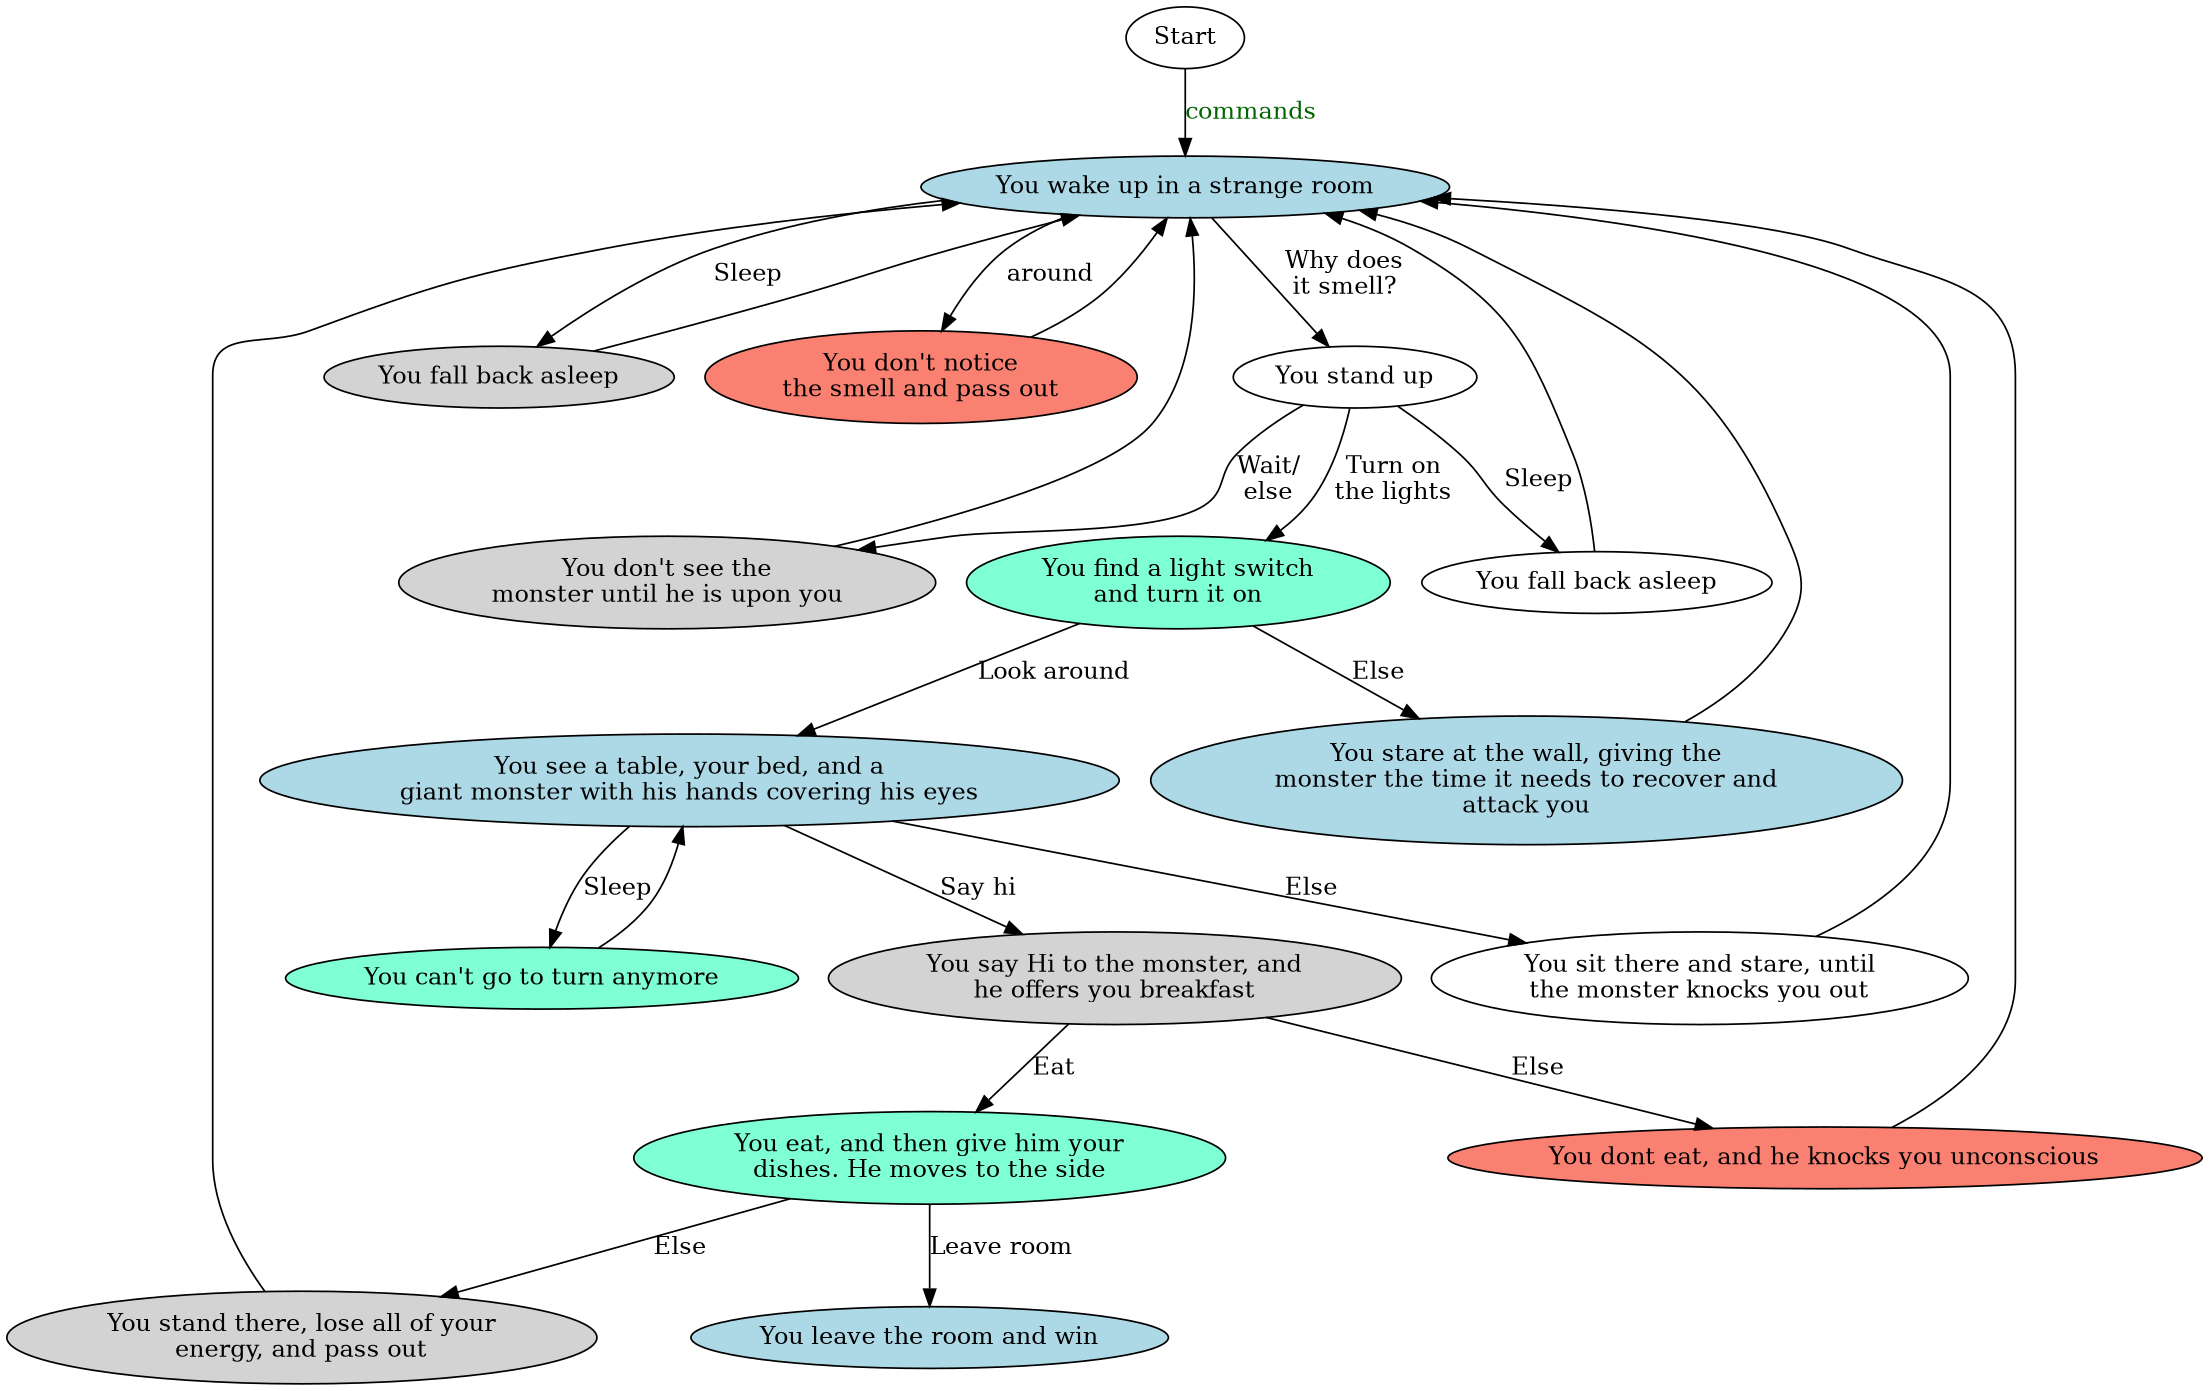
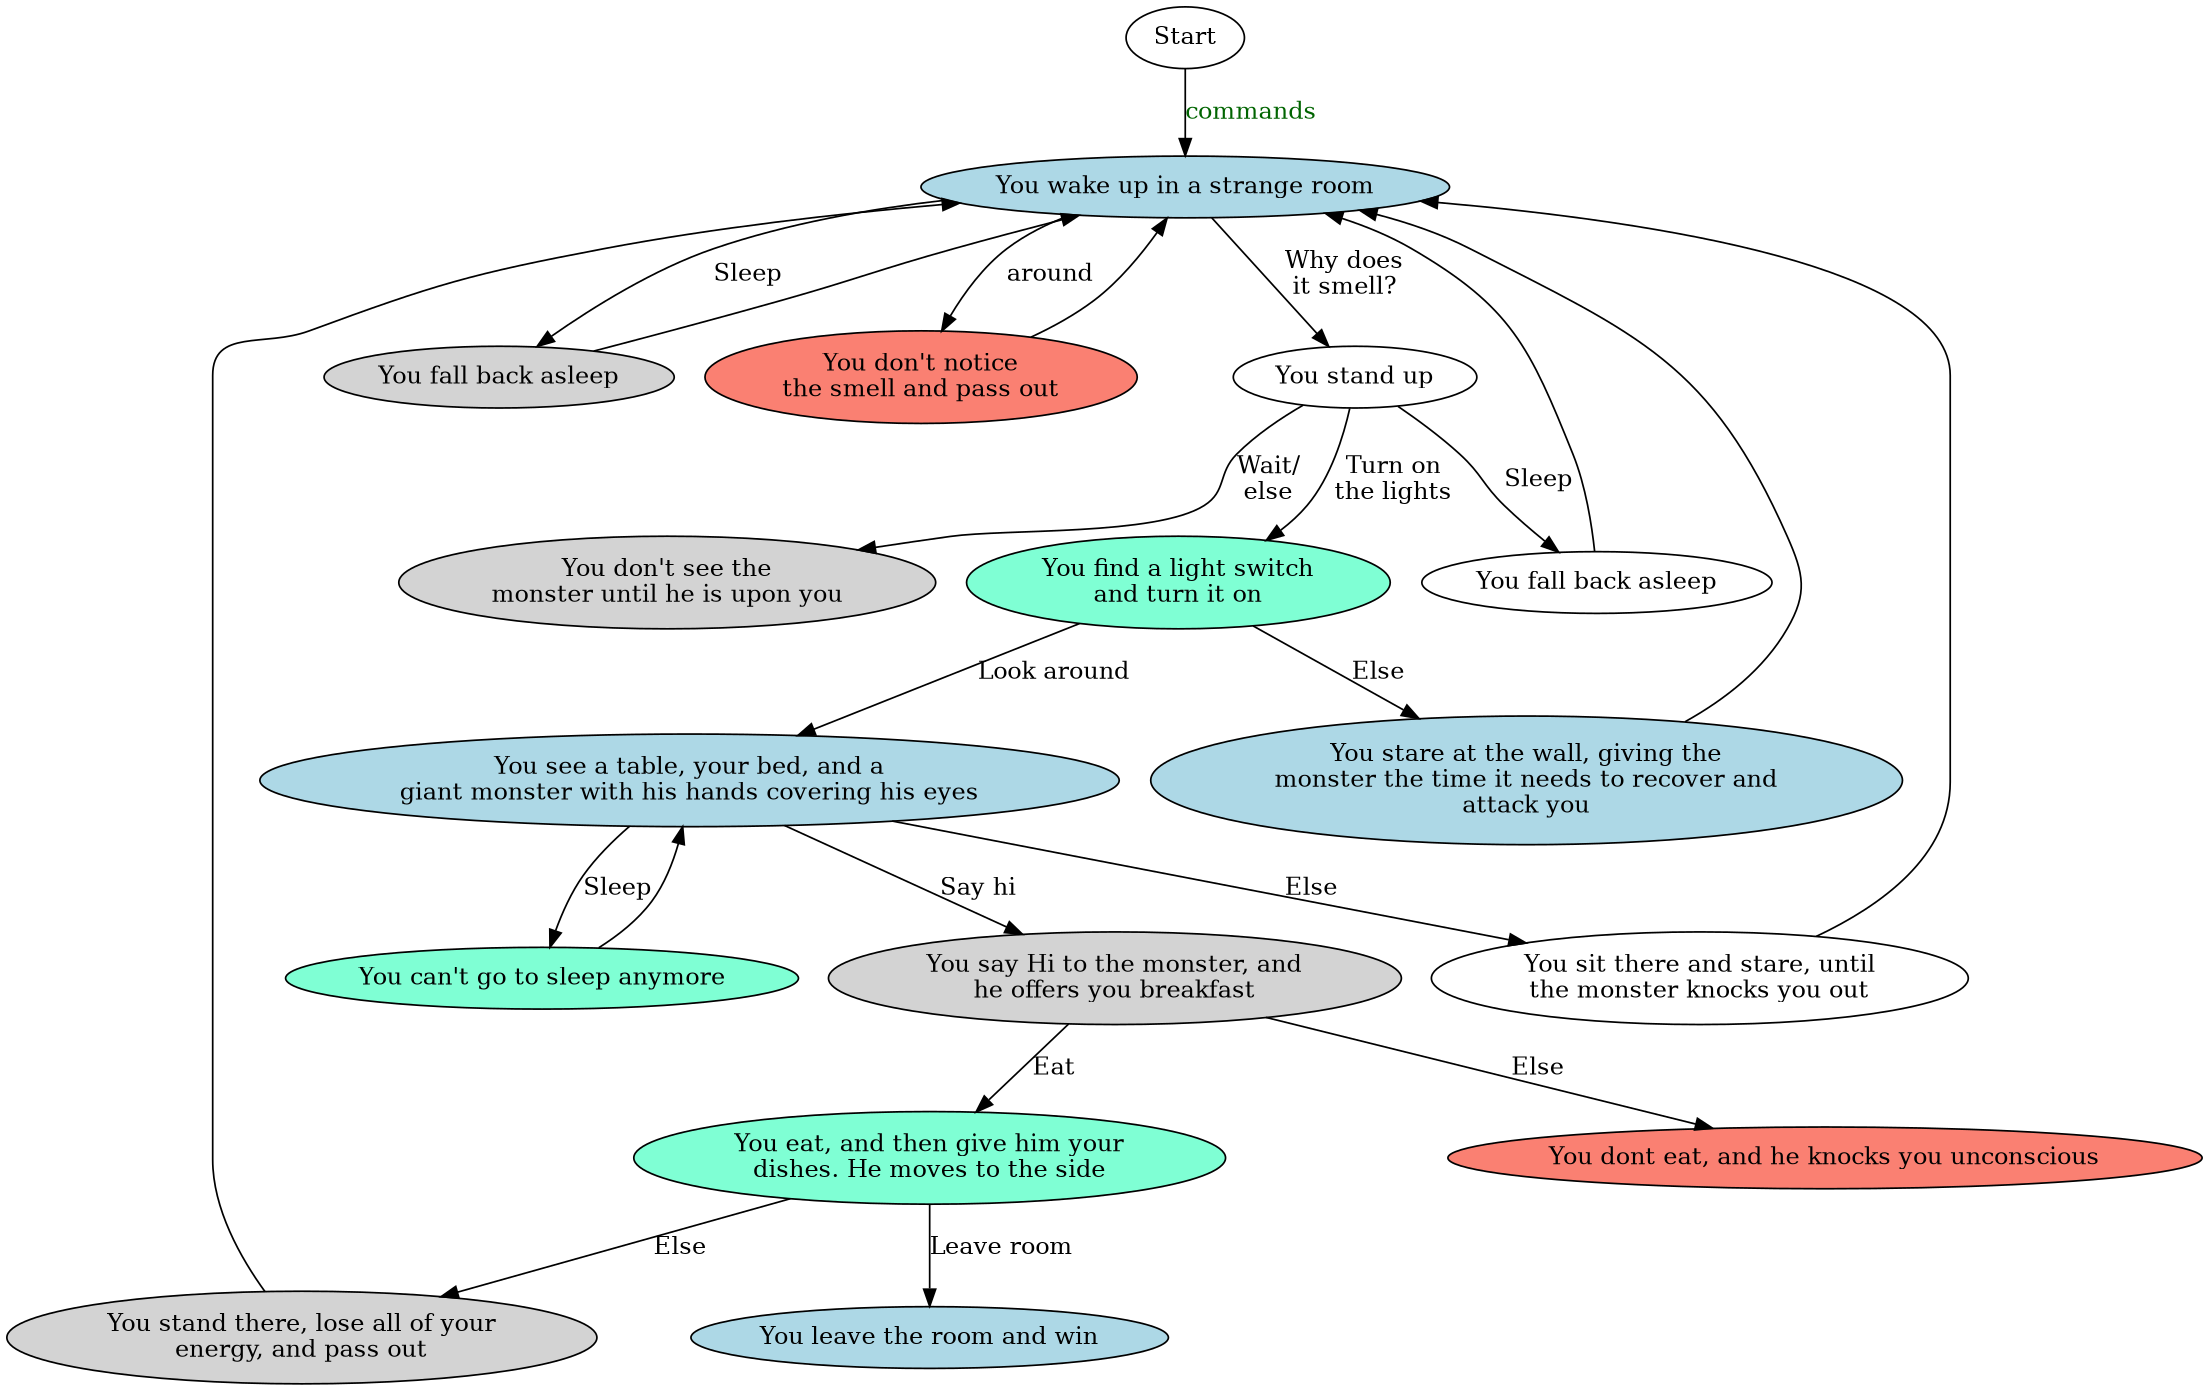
edge "You dont eat, and he knocks you unconscious" -> "You wake up in a strange room": removed
edge "You don't see the monster until he is upon you" -> "You wake up in a strange room": removed
node "You can't go to turn anymore": label "You can't go to turn anymore" -> "You can't go to sleep anymore"
